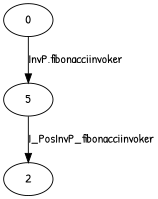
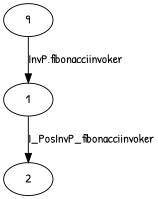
node "0": label "0" -> "9"
node "5": label "5" -> "1"
